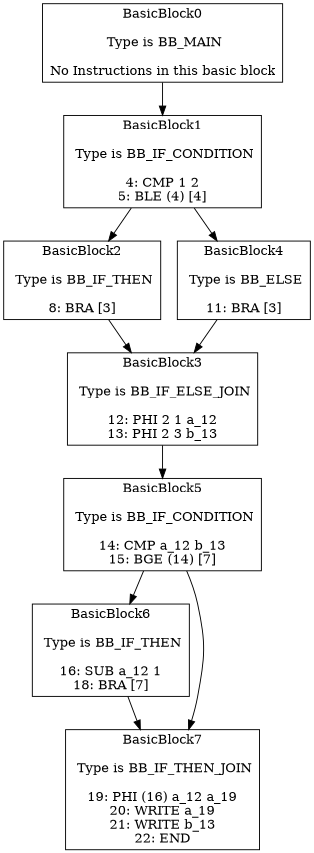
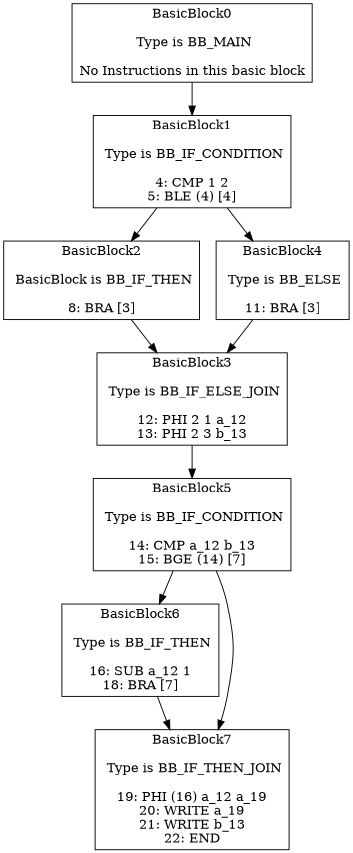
node "BasicBlock2 Type is BB_IF_THEN 8: BRA [3]": label "BasicBlock2 Type is BB_IF_THEN 8: BRA [3]" -> "BasicBlock2 BasicBlock is BB_IF_THEN 8: BRA [3]"
